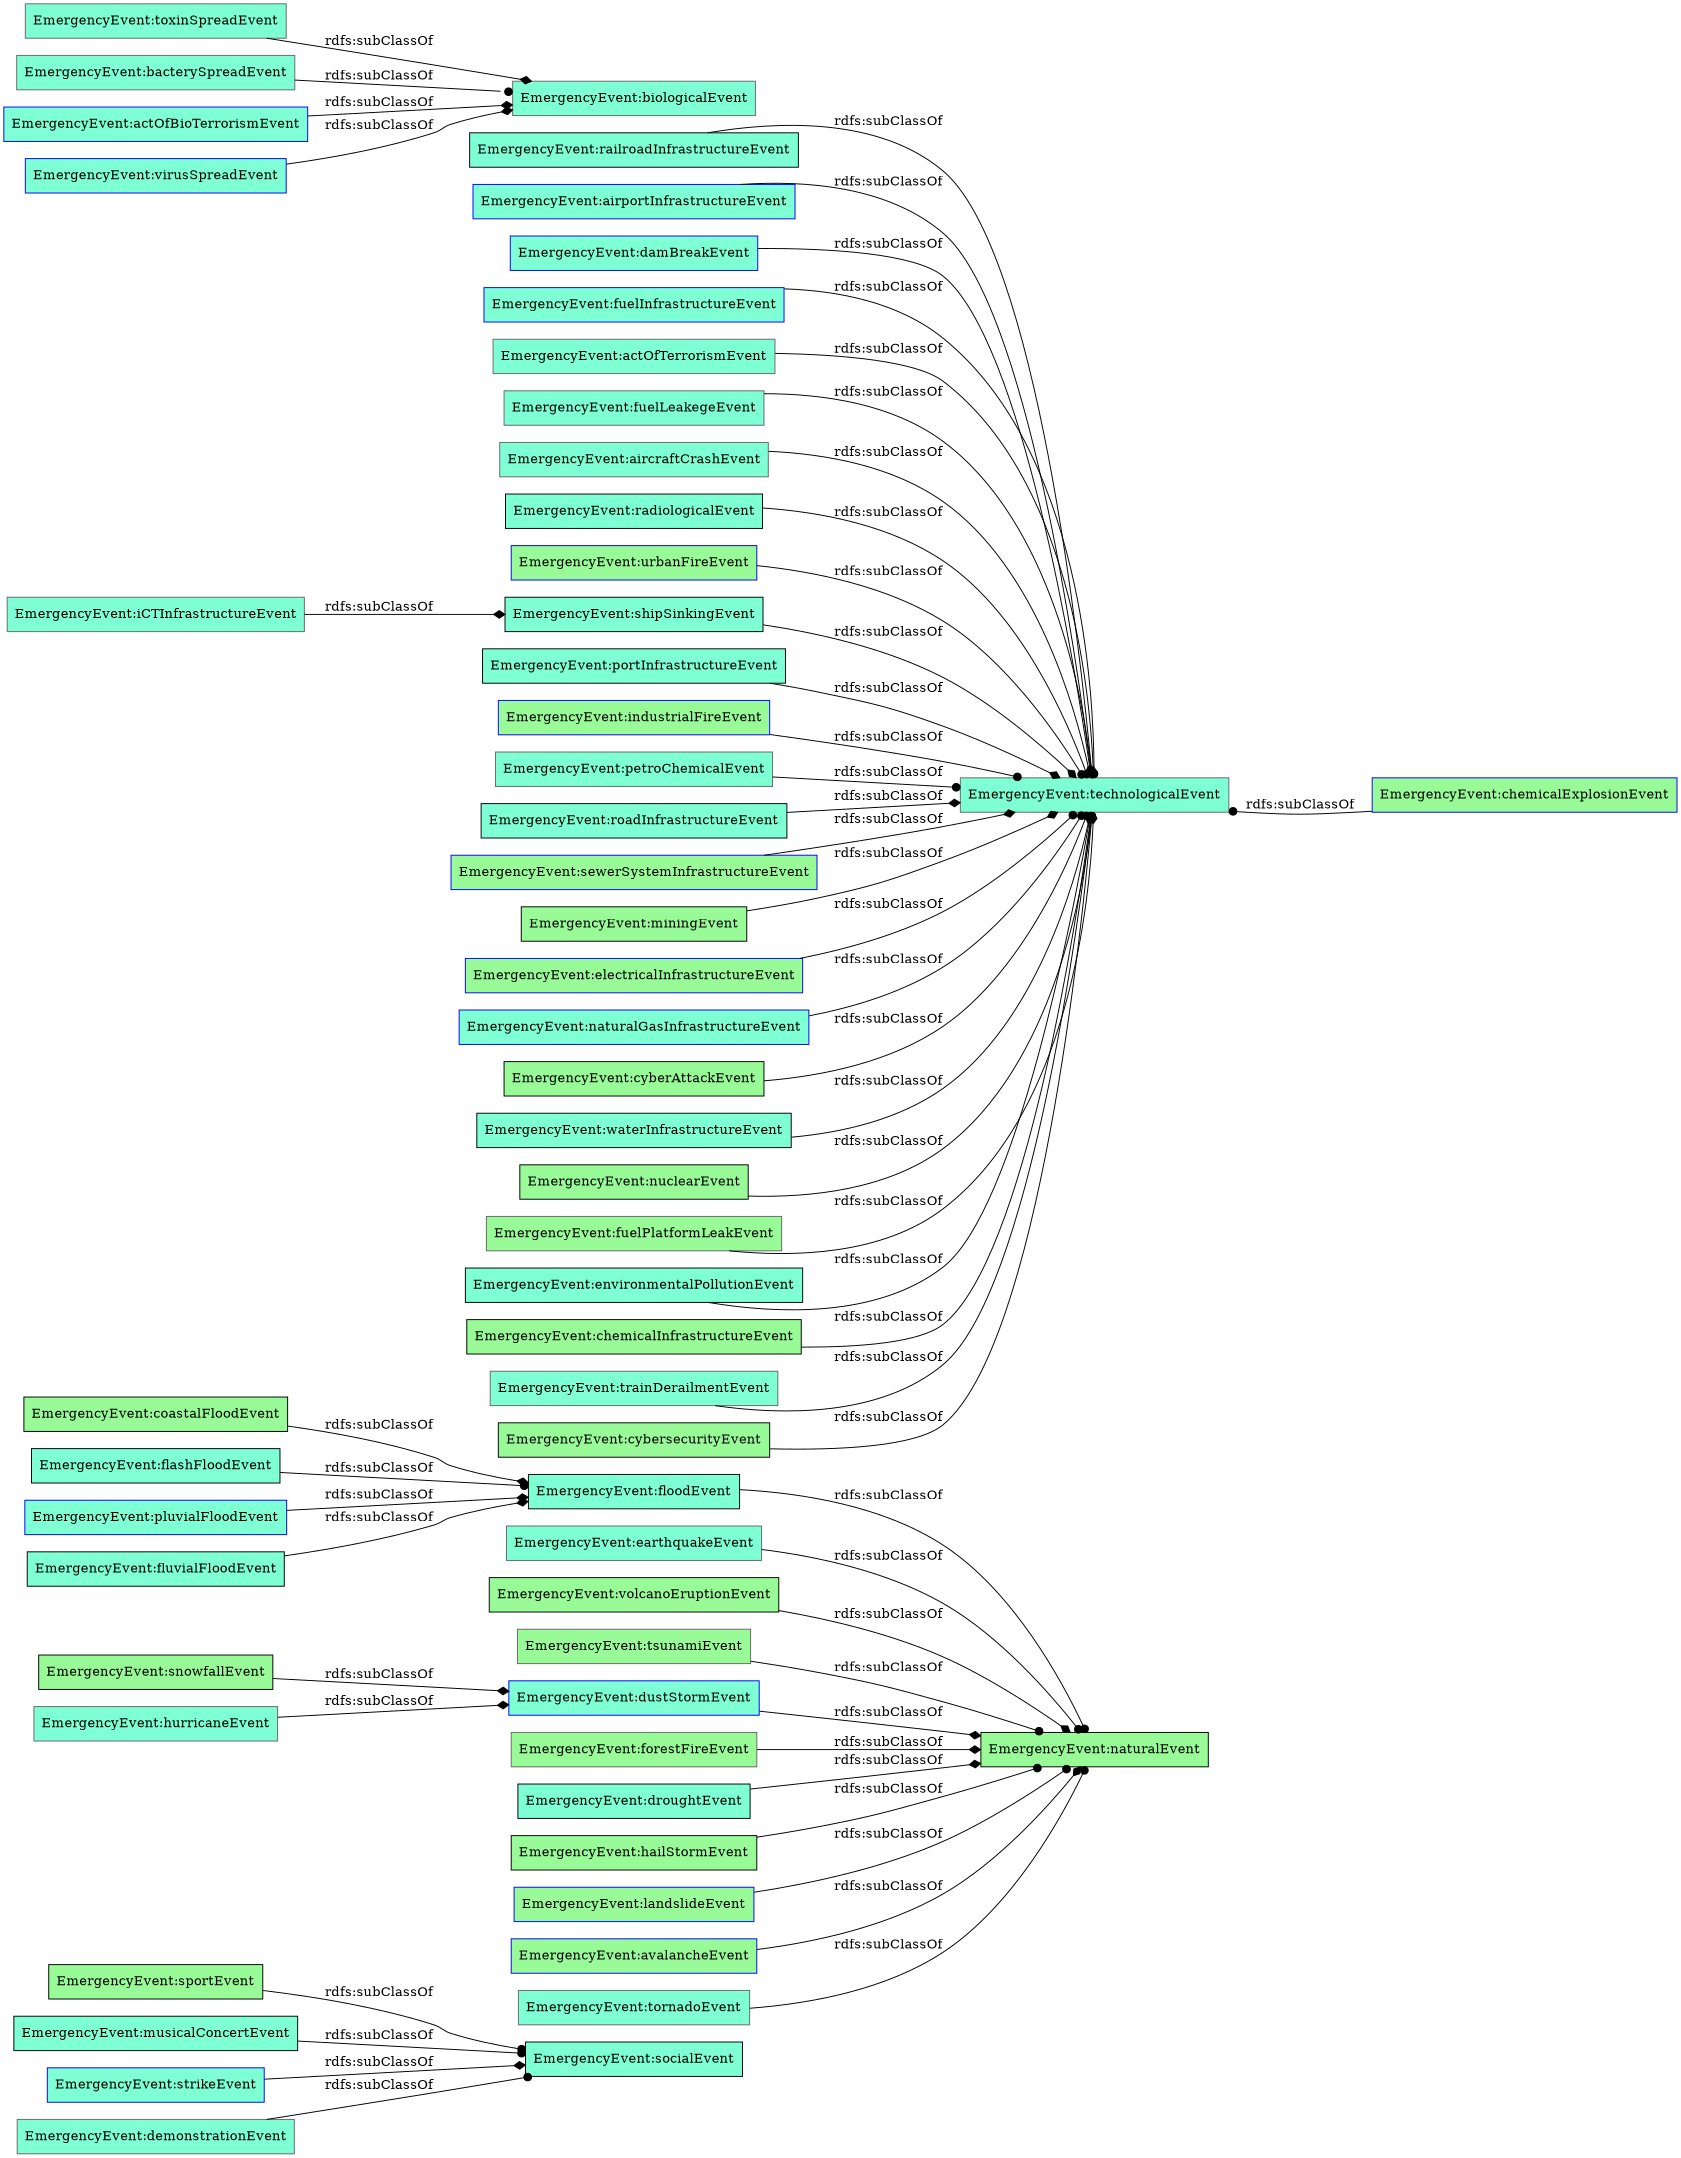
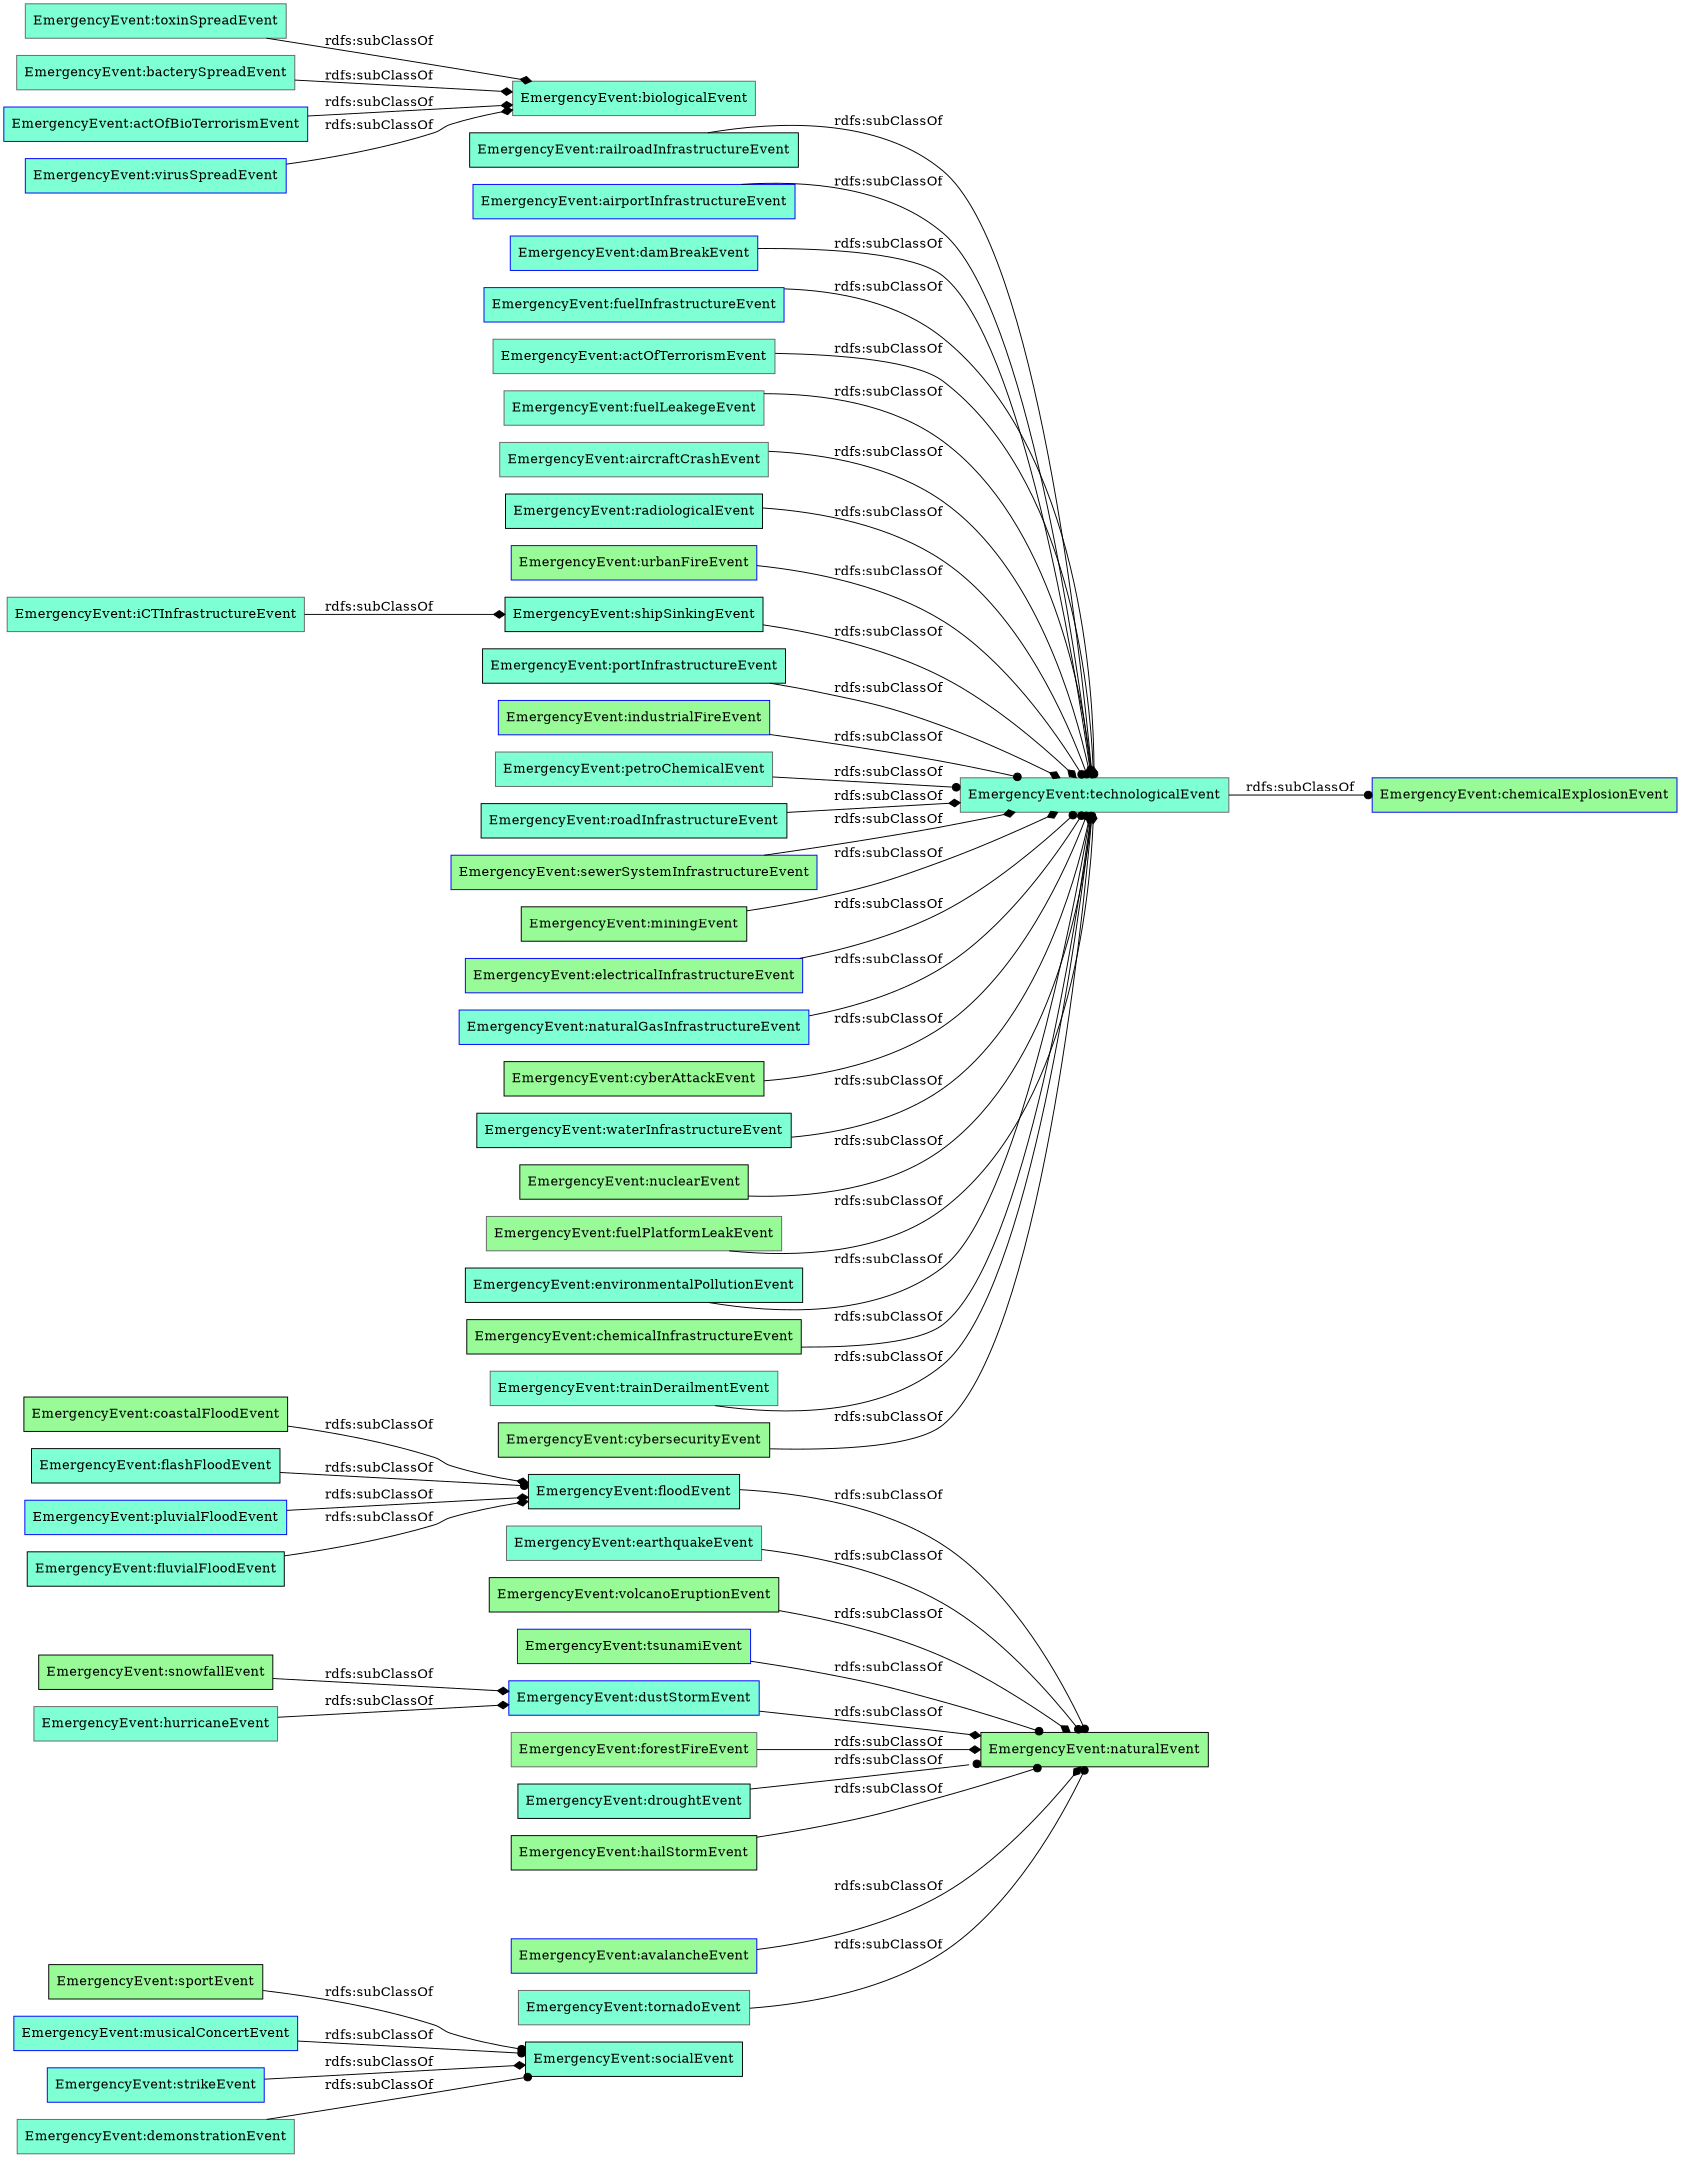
edge "EmergencyEvent:bacterySpreadEvent" -> "EmergencyEvent:biologicalEvent": arrowhead dot -> diamond
edge "EmergencyEvent:chemicalExplosionEvent" -> "EmergencyEvent:technologicalEvent": reversed
node "EmergencyEvent:tsunamiEvent": color gray40 -> blue
edge "EmergencyEvent:droughtEvent" -> "EmergencyEvent:naturalEvent": arrowhead diamond -> dot
node "EmergencyEvent:landslideEvent": removed
node "EmergencyEvent:musicalConcertEvent": color black -> blue
